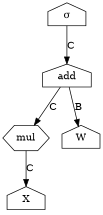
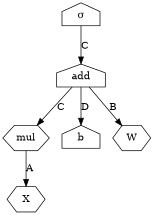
node "W": shape house -> hexagon
node "b": added
edge "mul" -> "X": label "C" -> "A"
node "X": shape house -> hexagon
